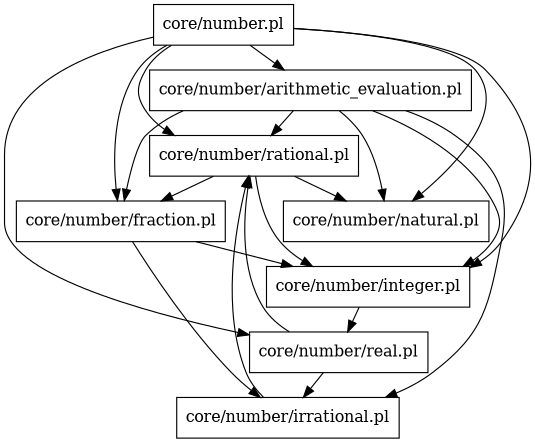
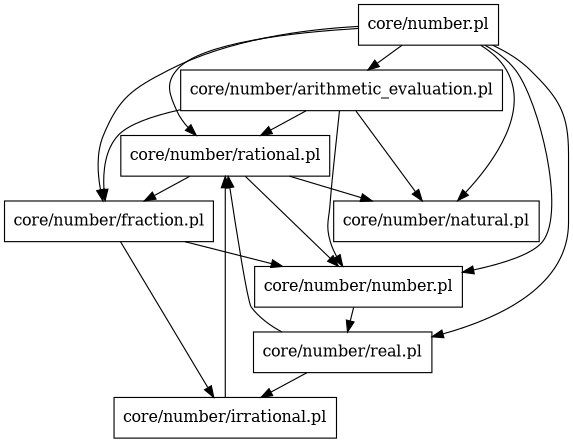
edge "core/number/arithmetic_evaluation.pl" -> "core/number/irrational.pl": removed
node "core/number/integer.pl": label "core/number/integer.pl" -> "core/number/number.pl"
